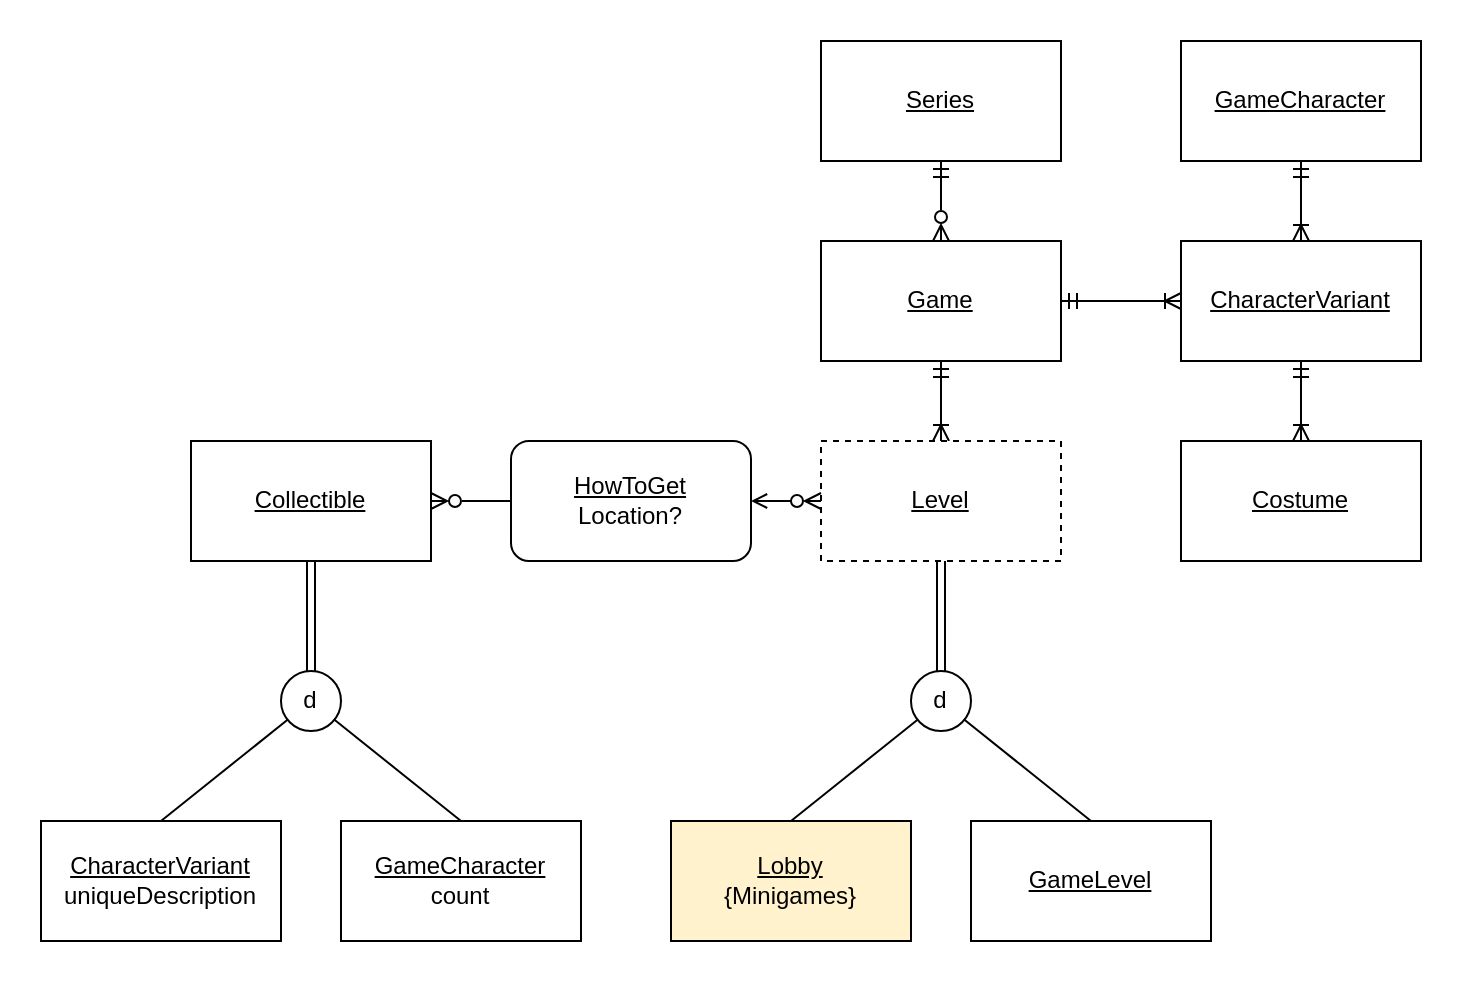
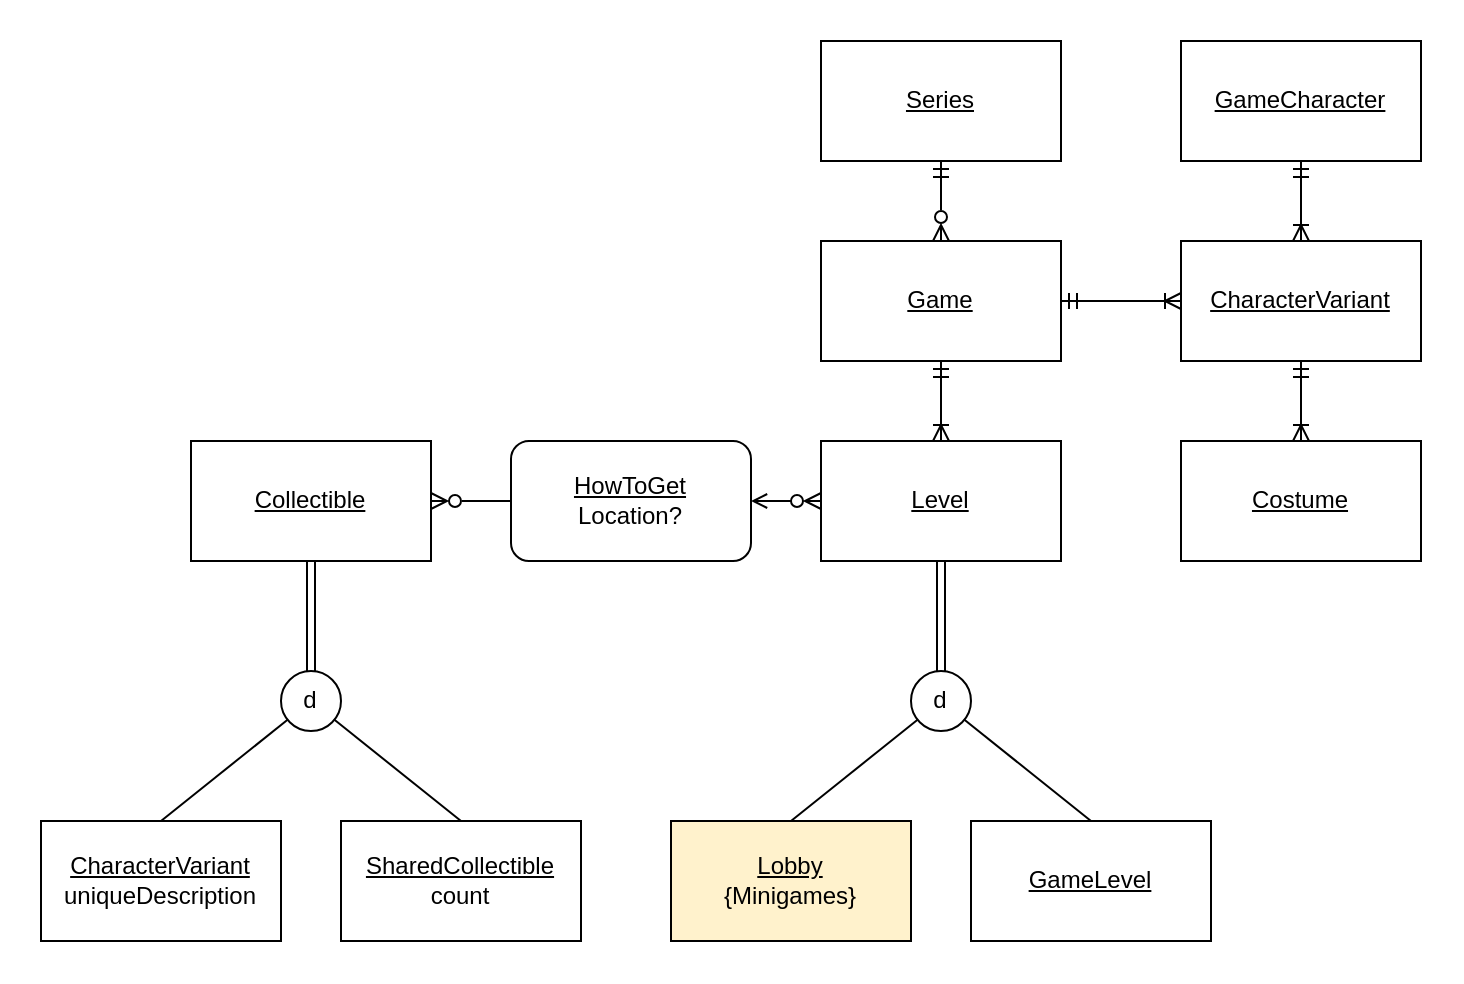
node "Level": style dashed -> solid
node "GameCharacter count": label "GameCharacter count" -> "SharedCollectible count"
